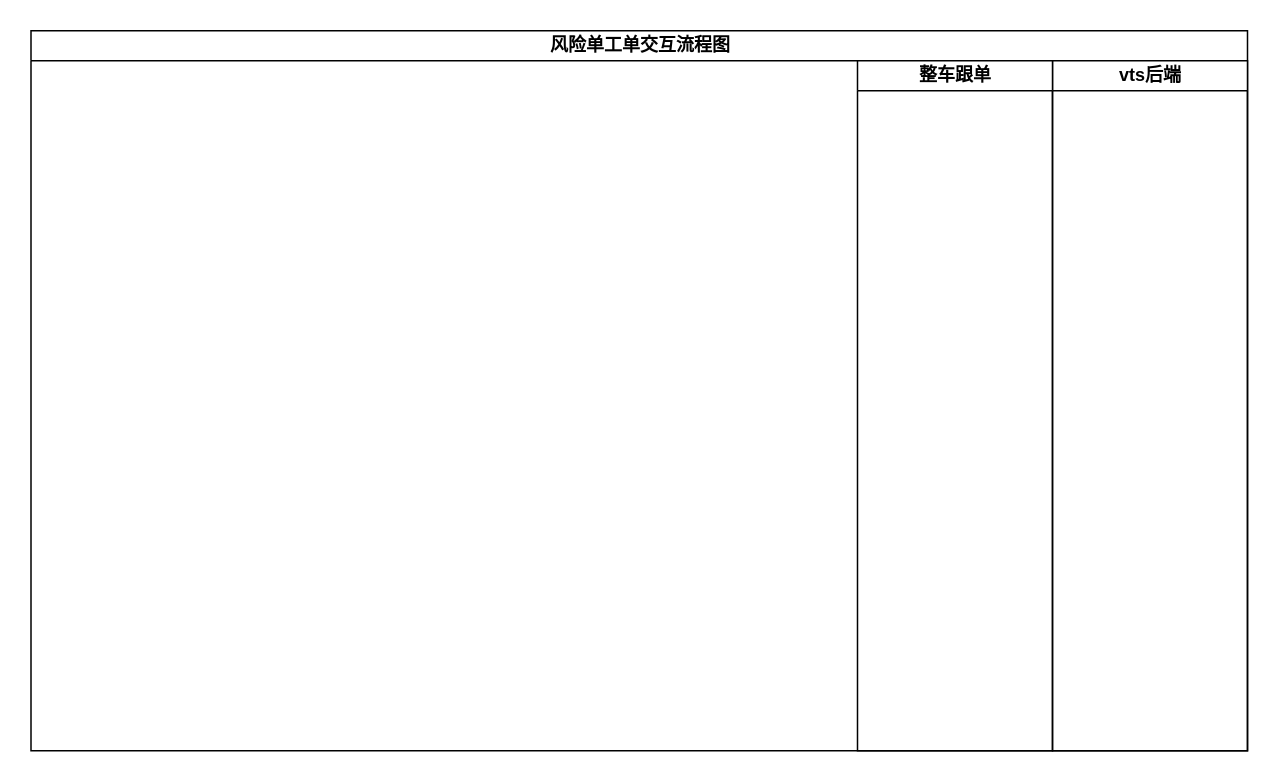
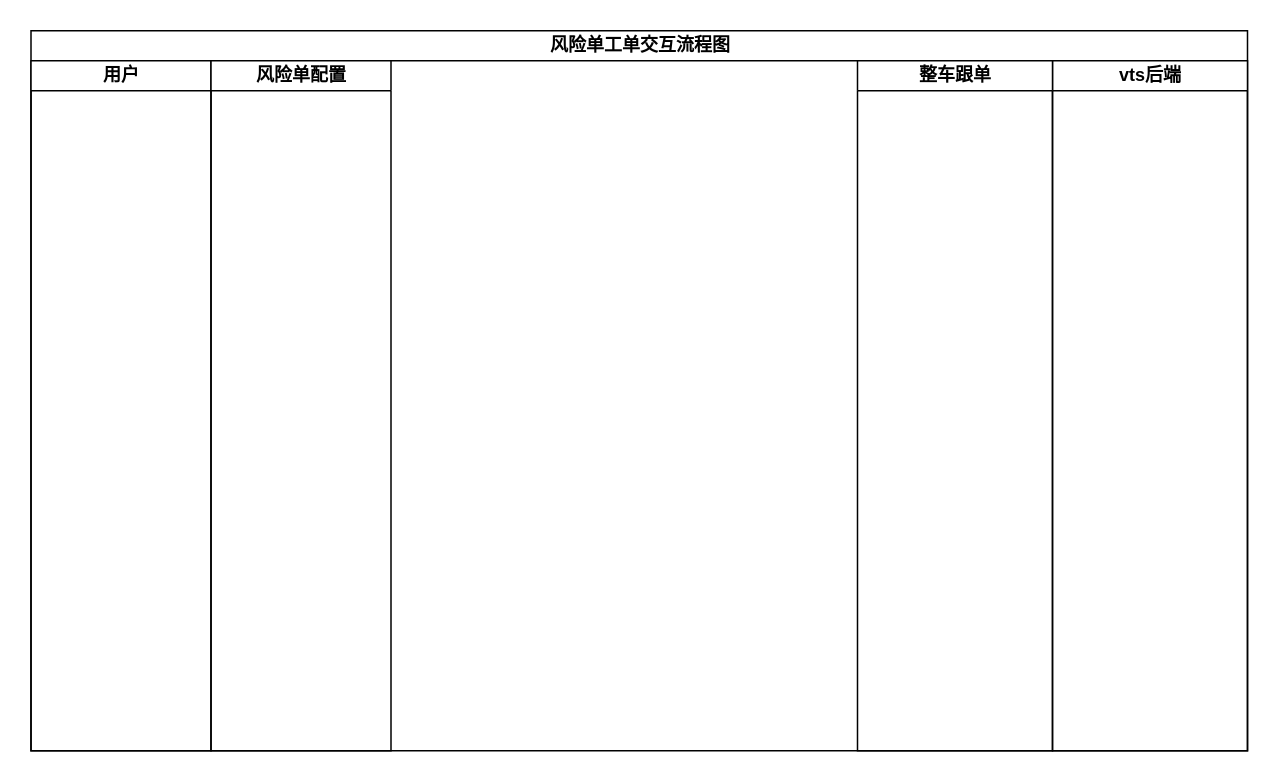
node "用户": added
node "风险单配置": added
